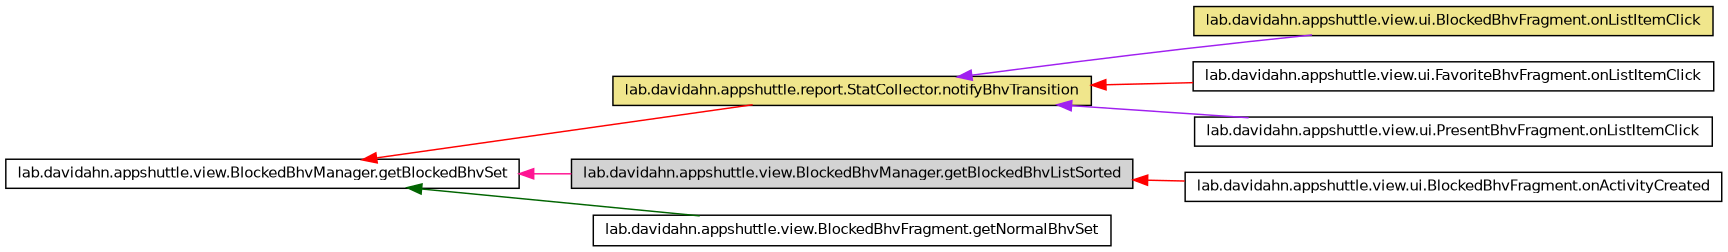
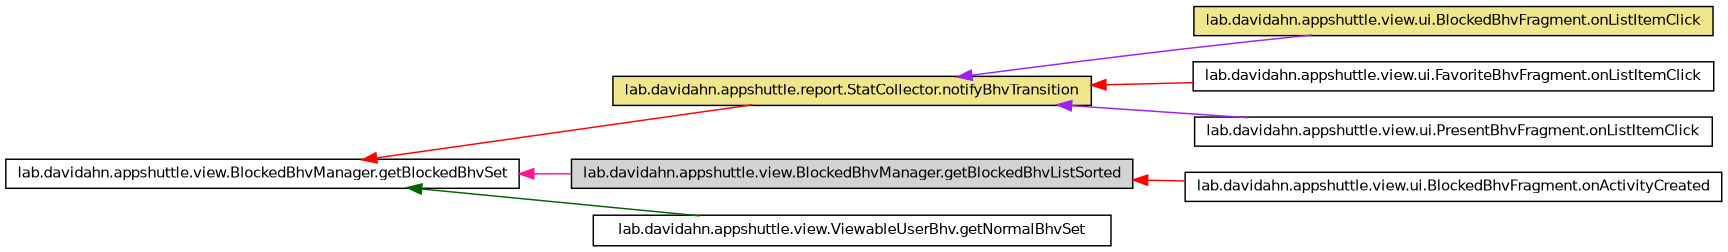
node "lab.davidahn.appshuttle.view.BlockedBhvFragment.getNormalBhvSet": label "lab.davidahn.appshuttle.view.BlockedBhvFragment.getNormalBhvSet" -> "lab.davidahn.appshuttle.view.ViewableUserBhv.getNormalBhvSet"
